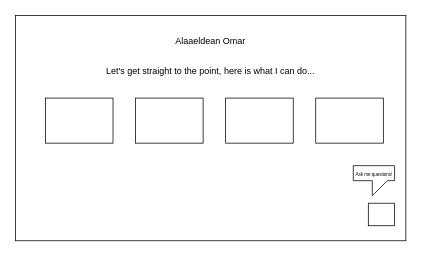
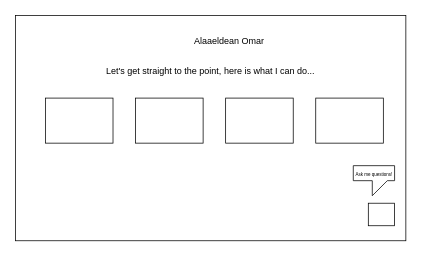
node "Alaaeldean Omar": moved (210, 42) -> (229, 42)
